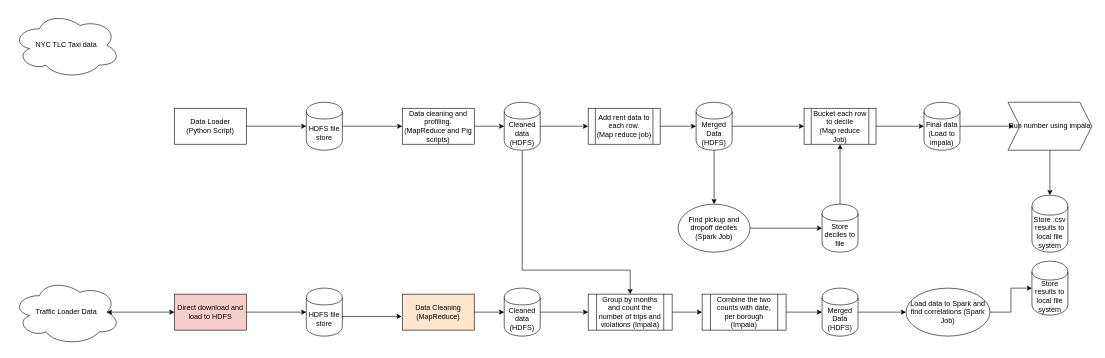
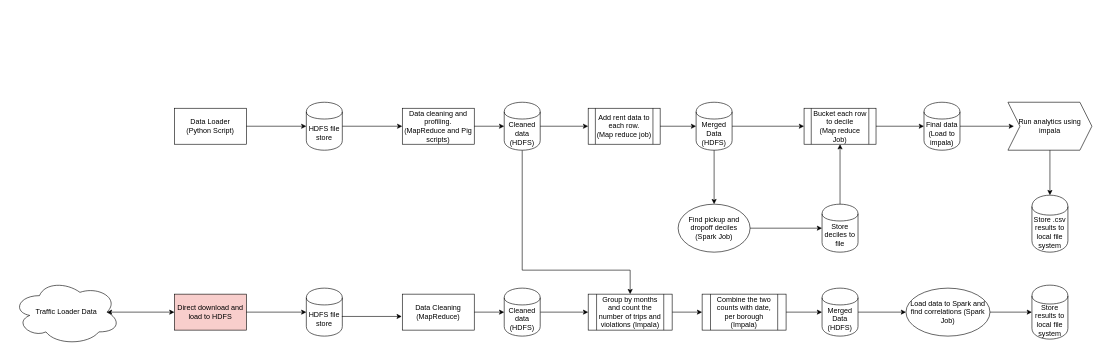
node "NYC TLC Taxi data": removed
node "Run number using impala": label "Run number using impala" -> "Run analytics using impala"
node "Store results to local file system": moved (1050, 288) -> (1050, 312)
node "Data Cleaning (MapReduce)": fillcolor #ffe6cc -> #ffffff
